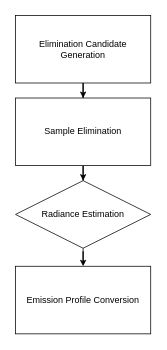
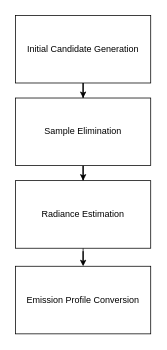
node "Elimination Candidate Generation": label "Elimination Candidate Generation" -> "Initial Candidate Generation"
node "Radiance Estimation": shape diamond -> rectangle
